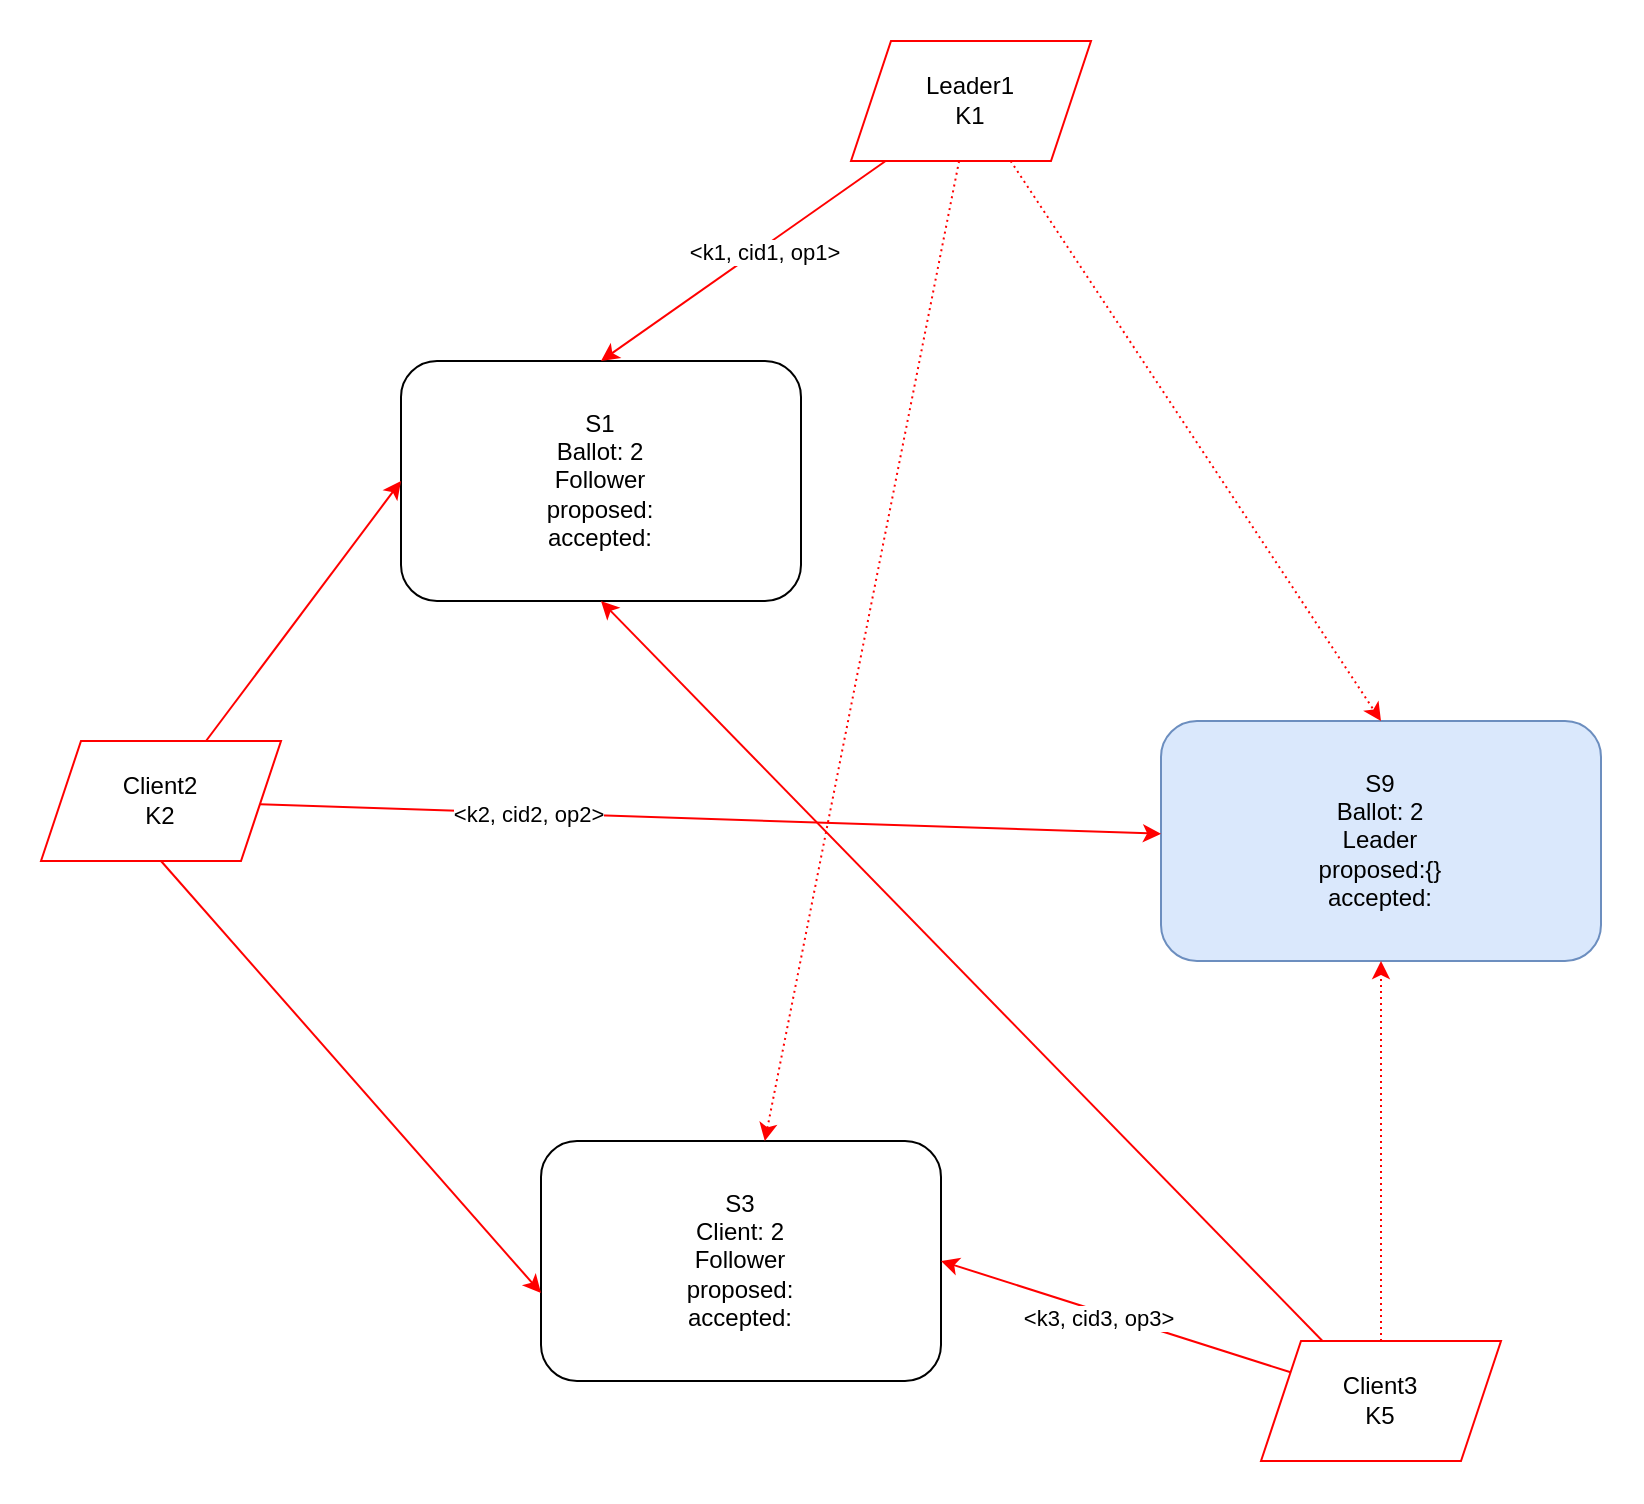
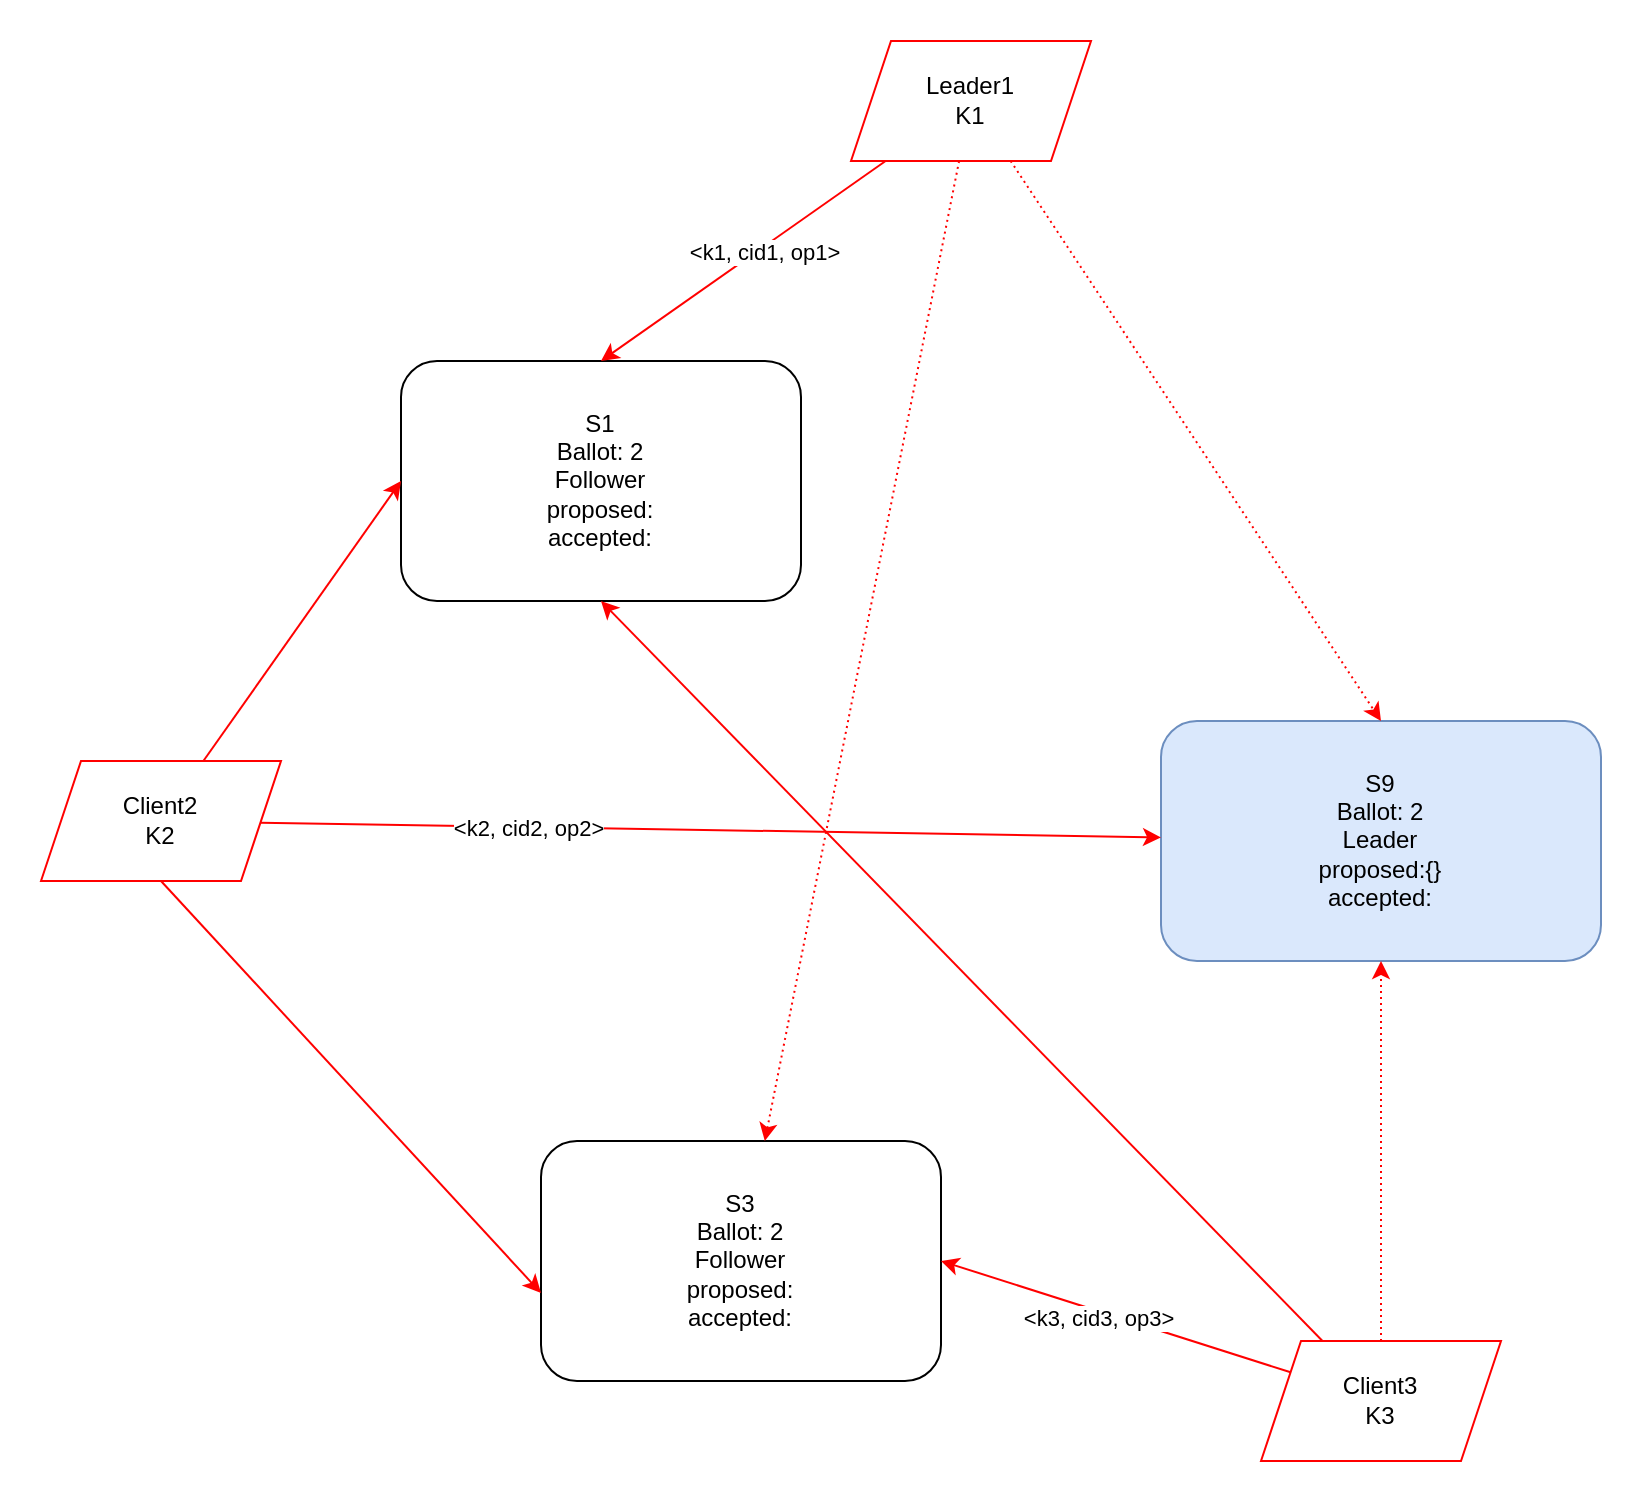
node "Client2 K2": moved (161, 801) -> (161, 821)
node "S3 Client: 2 Follower proposed: accepted:": label "S3 Client: 2 Follower proposed: accepted:" -> "S3 Ballot: 2 Follower proposed: accepted:"
node "Client3 K5": label "Client3 K5" -> "Client3 K3"
